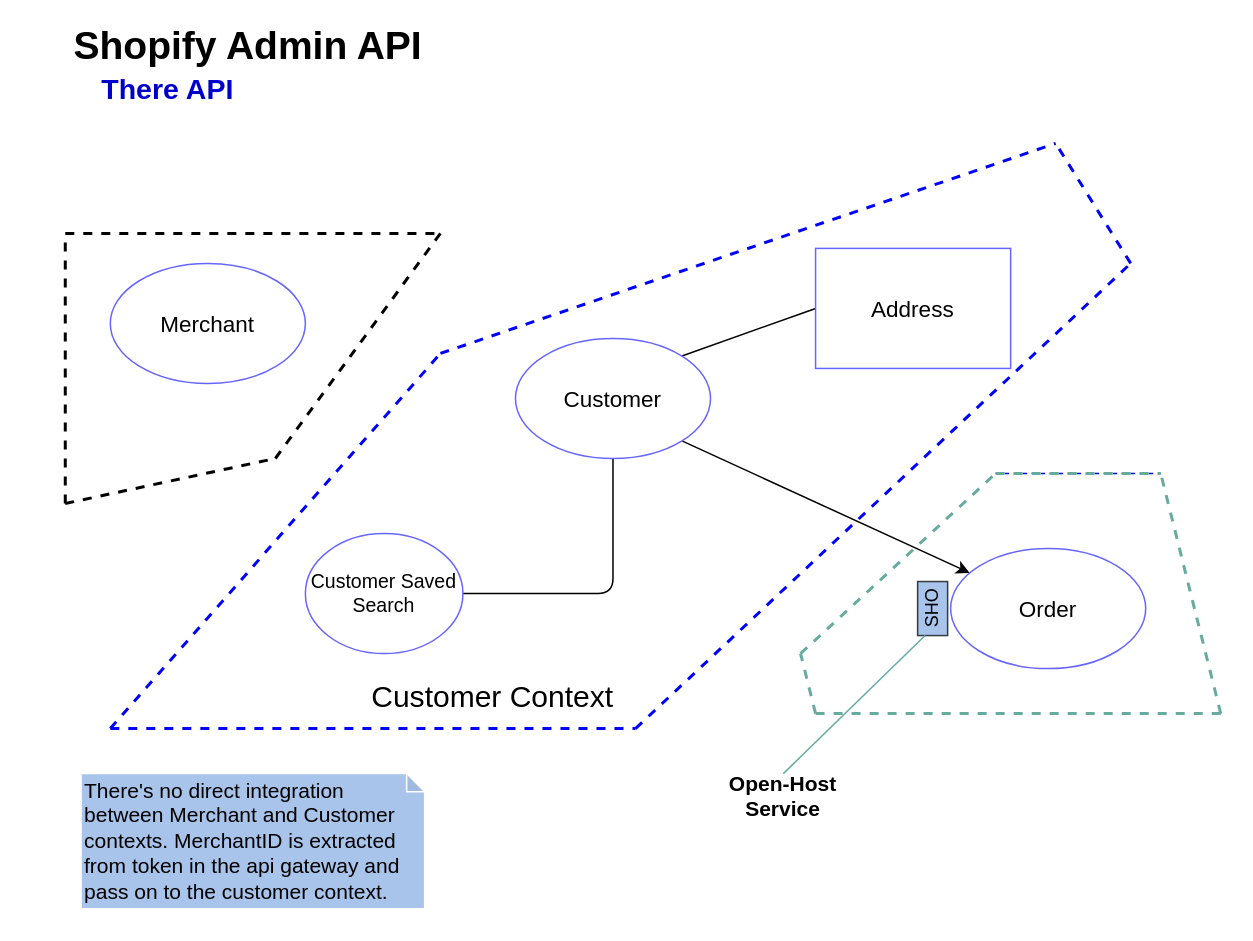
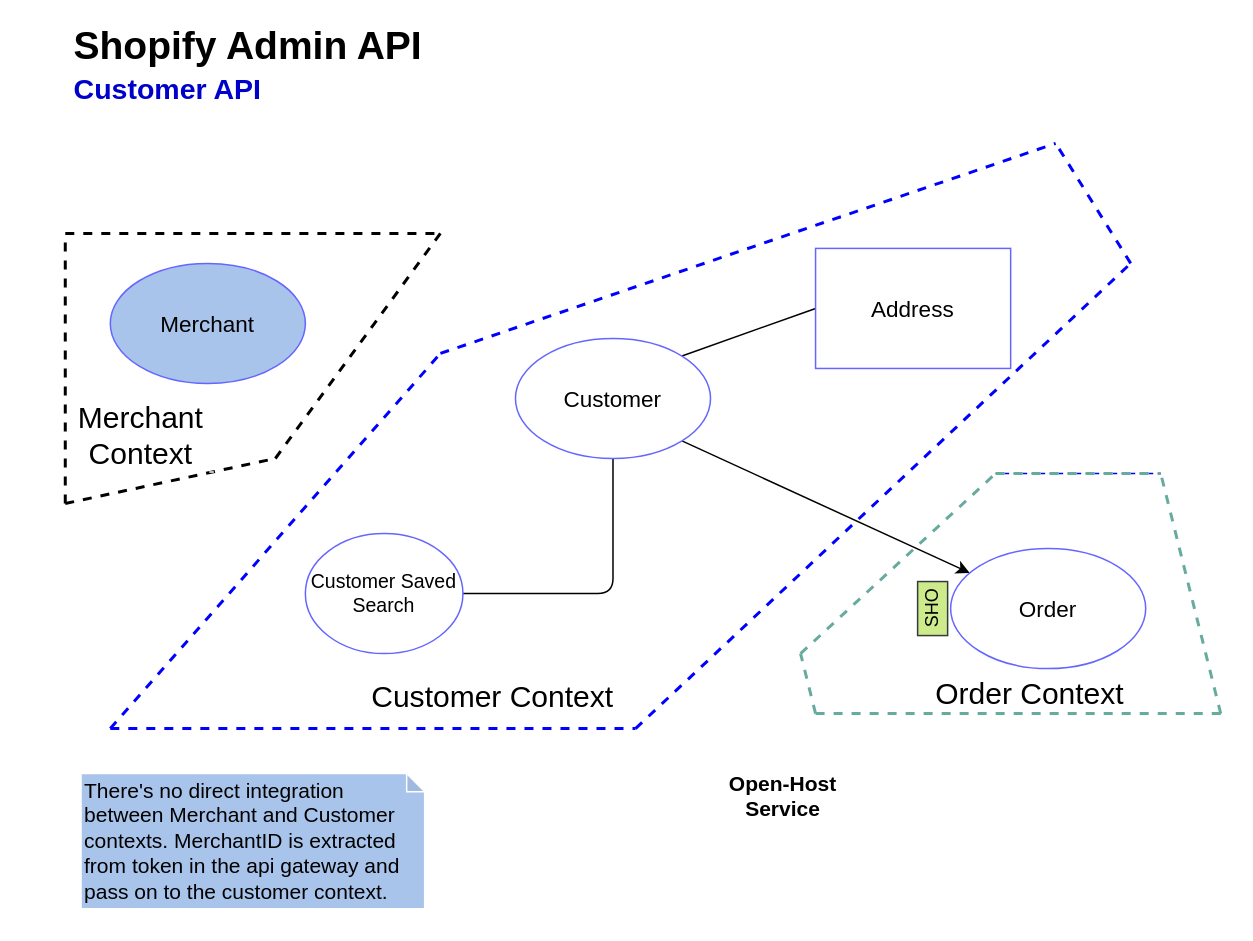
node "There API": label "There API" -> "Customer API"
node "Merchant": fillcolor #ffffff -> #a9c4eb
node "Merchant Context": added
node "SHO": fillcolor #a9c4eb -> #cdeb8b
node "Order Context": added
edge "SHO" -- "Open-Host Service": removed
